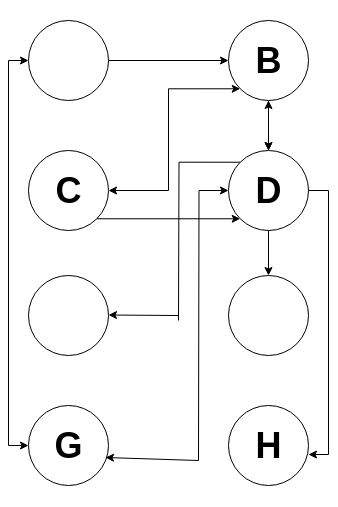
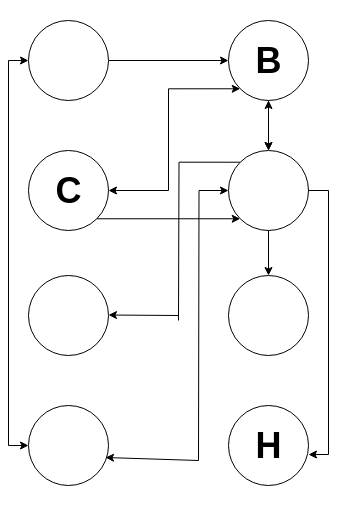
node "D": removed
node "G": removed
